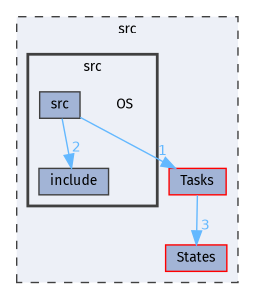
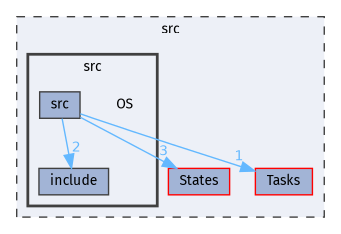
edge "Tasks" -> "States": now "src" -> "States"
